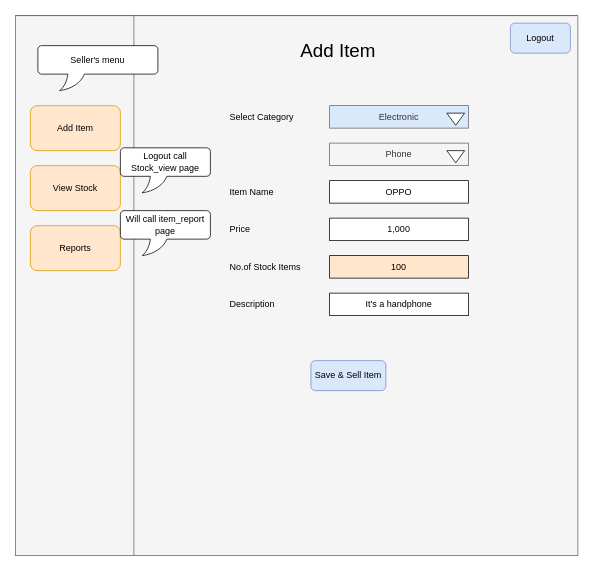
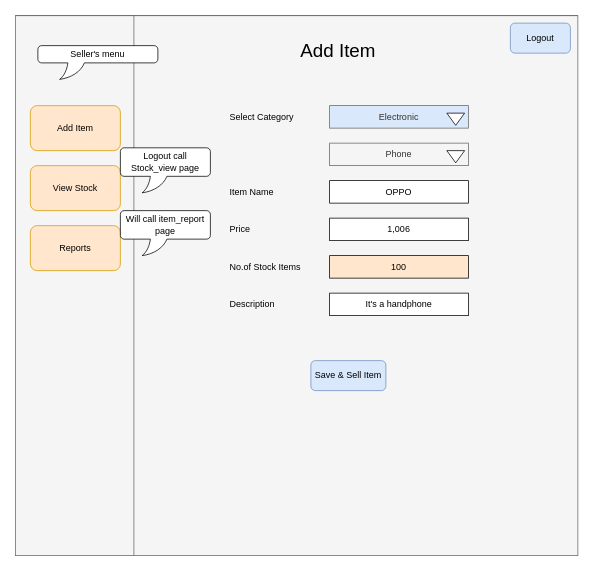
node "Seller's menu": size 120x45 -> 120x34
node "1,000": label "1,000" -> "1,006"
